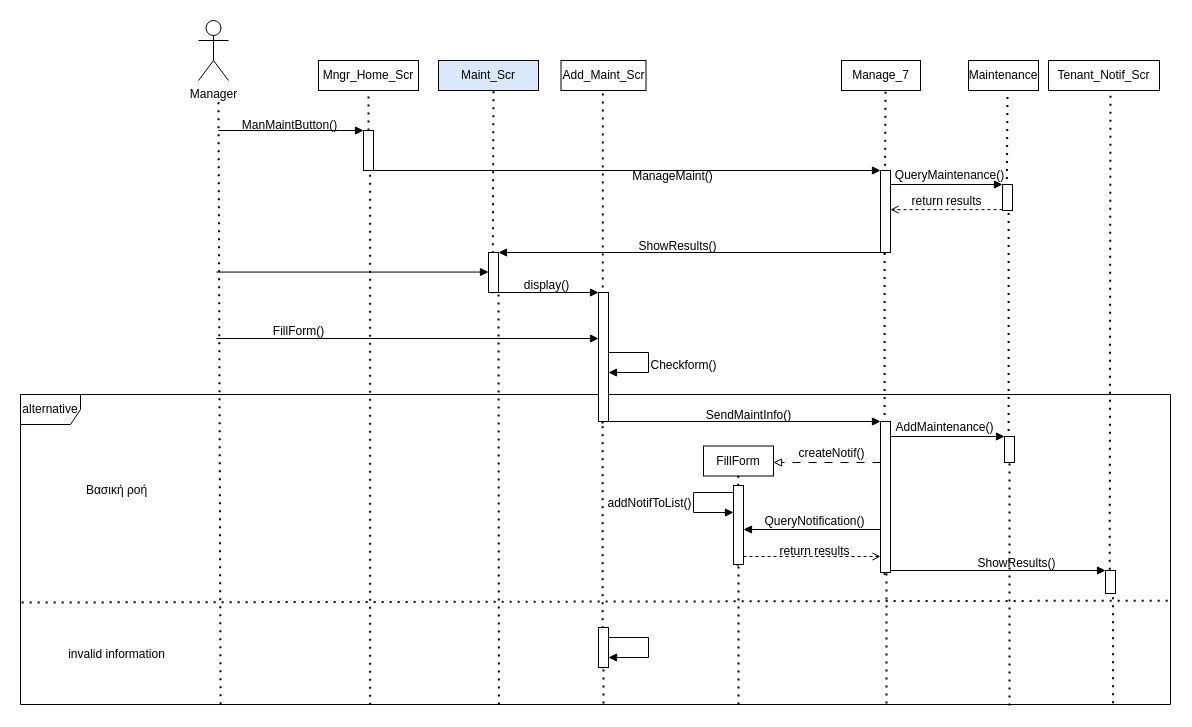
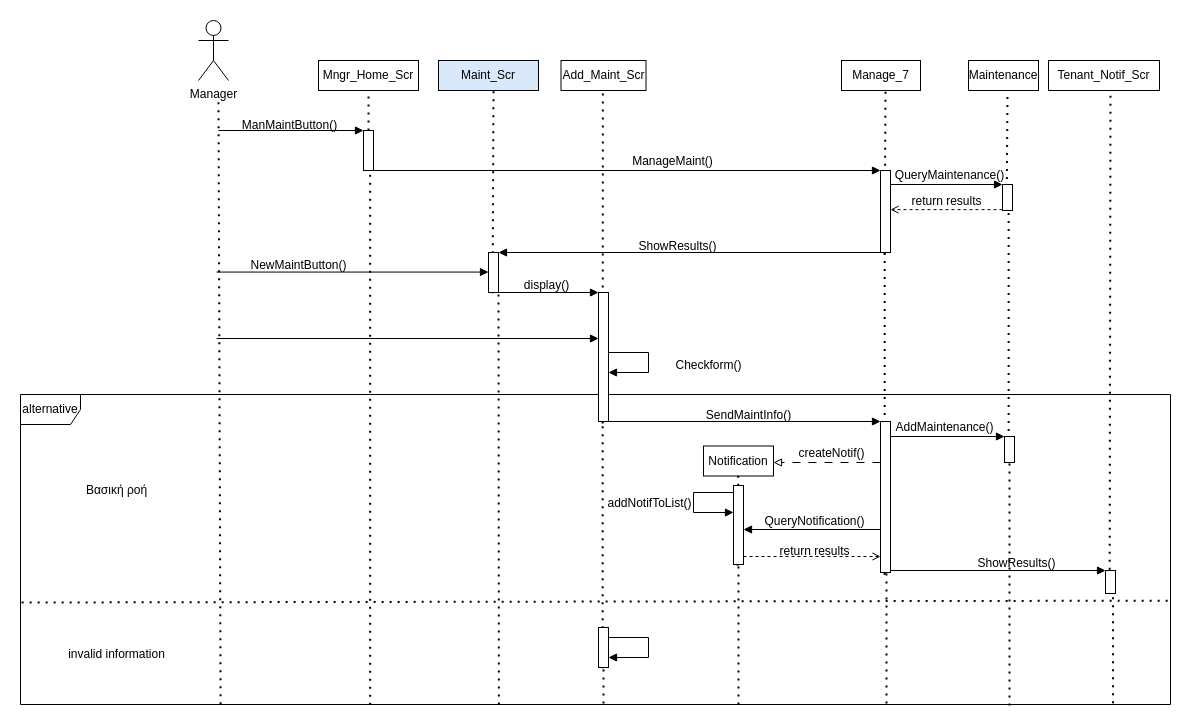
node "ManageMaint()": moved (672, 177) -> (672, 162)
node "NewMaintButton()": added
node "FillForm()": removed
node "Checkform()": moved (684, 366) -> (709, 366)
node "FillForm": label "FillForm" -> "Notification"
